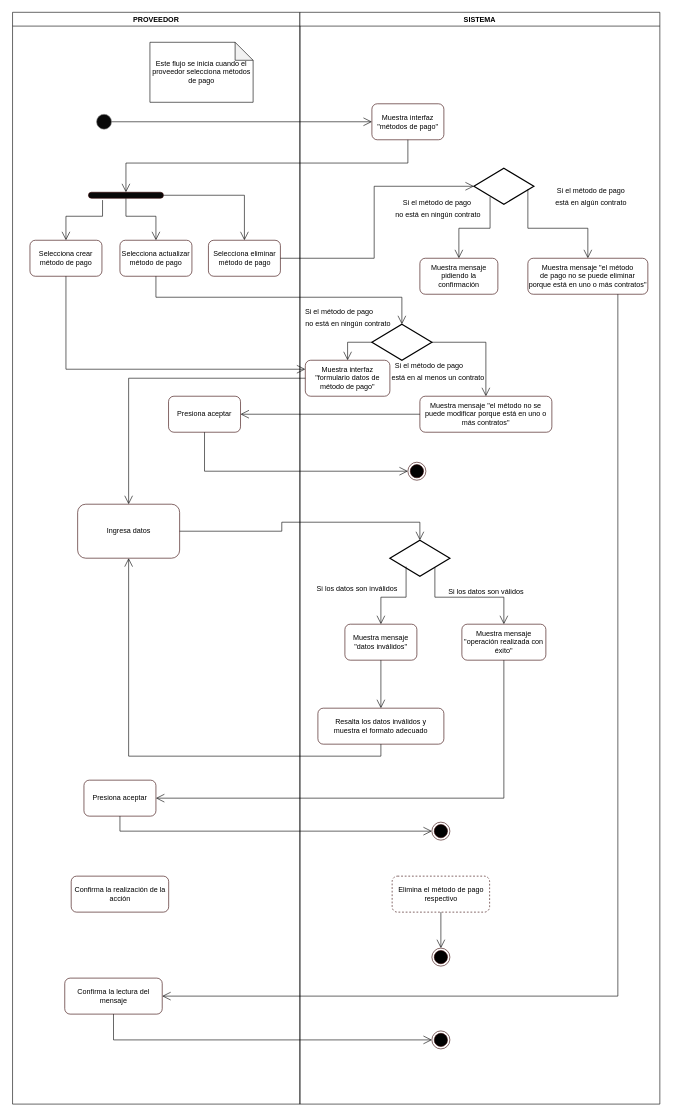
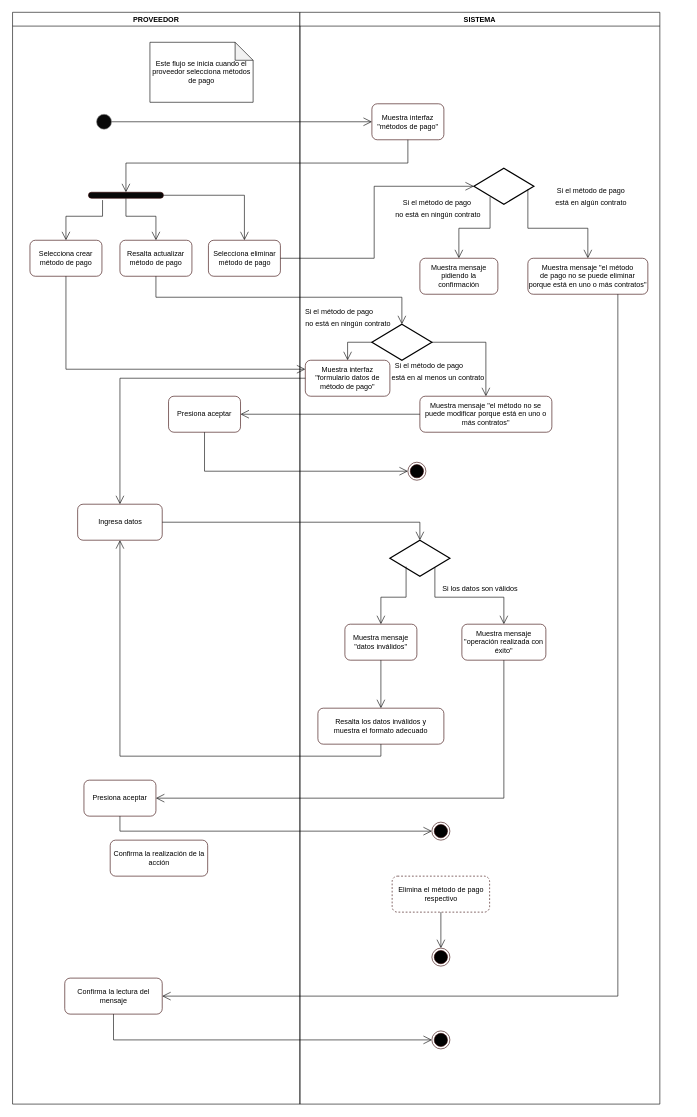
node "Selecciona actualizar método de pago": label "Selecciona actualizar método de pago" -> "Resalta actualizar método de pago"
node "Ingresa datos": size 102x54 -> 85x36
node "Si los datos son inválidos": removed
node "Si los datos son válidos": moved (486, 592) -> (480, 589)
node "Confirma la realización de la acción": moved (120, 894) -> (159, 858)
